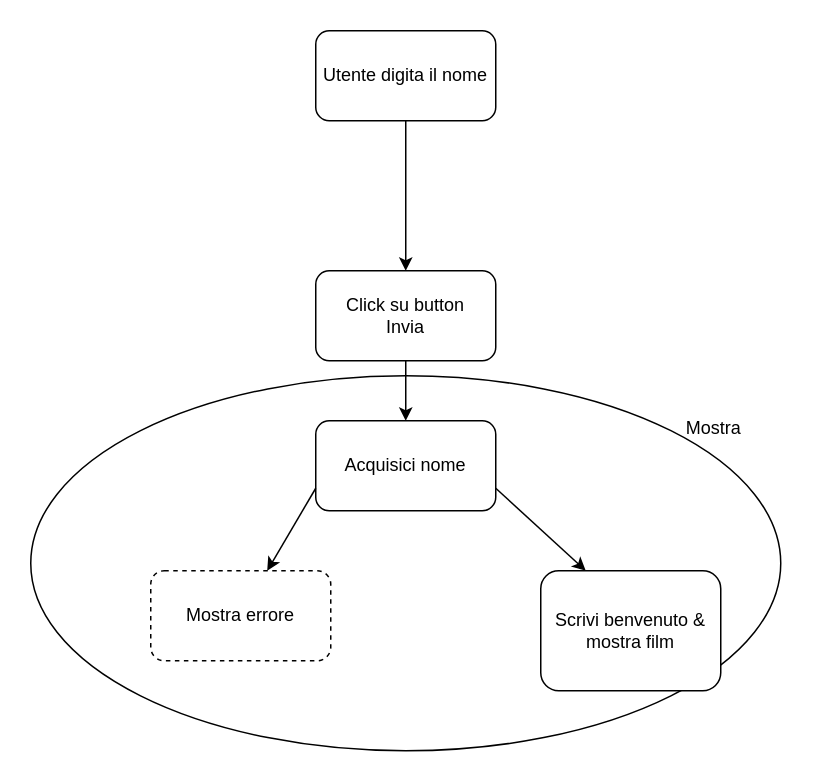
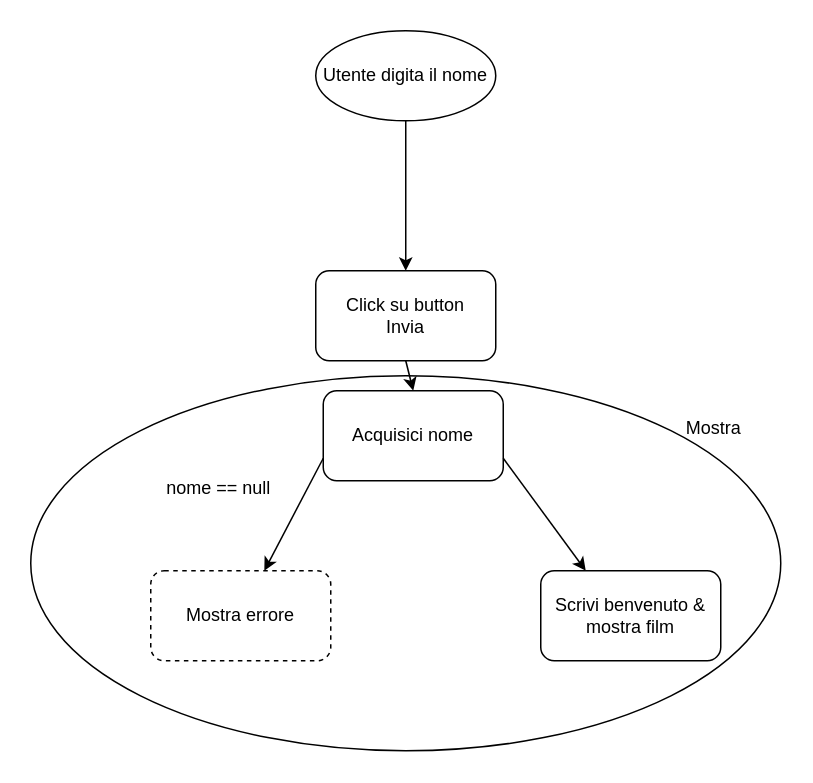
node "Utente digita il nome": shape rounded rectangle -> ellipse
node "Acquisici nome": moved (406, 466) -> (413, 436)
node "nome == null": added
node "Scrivi benvenuto & mostra film": size 180x120 -> 180x90
